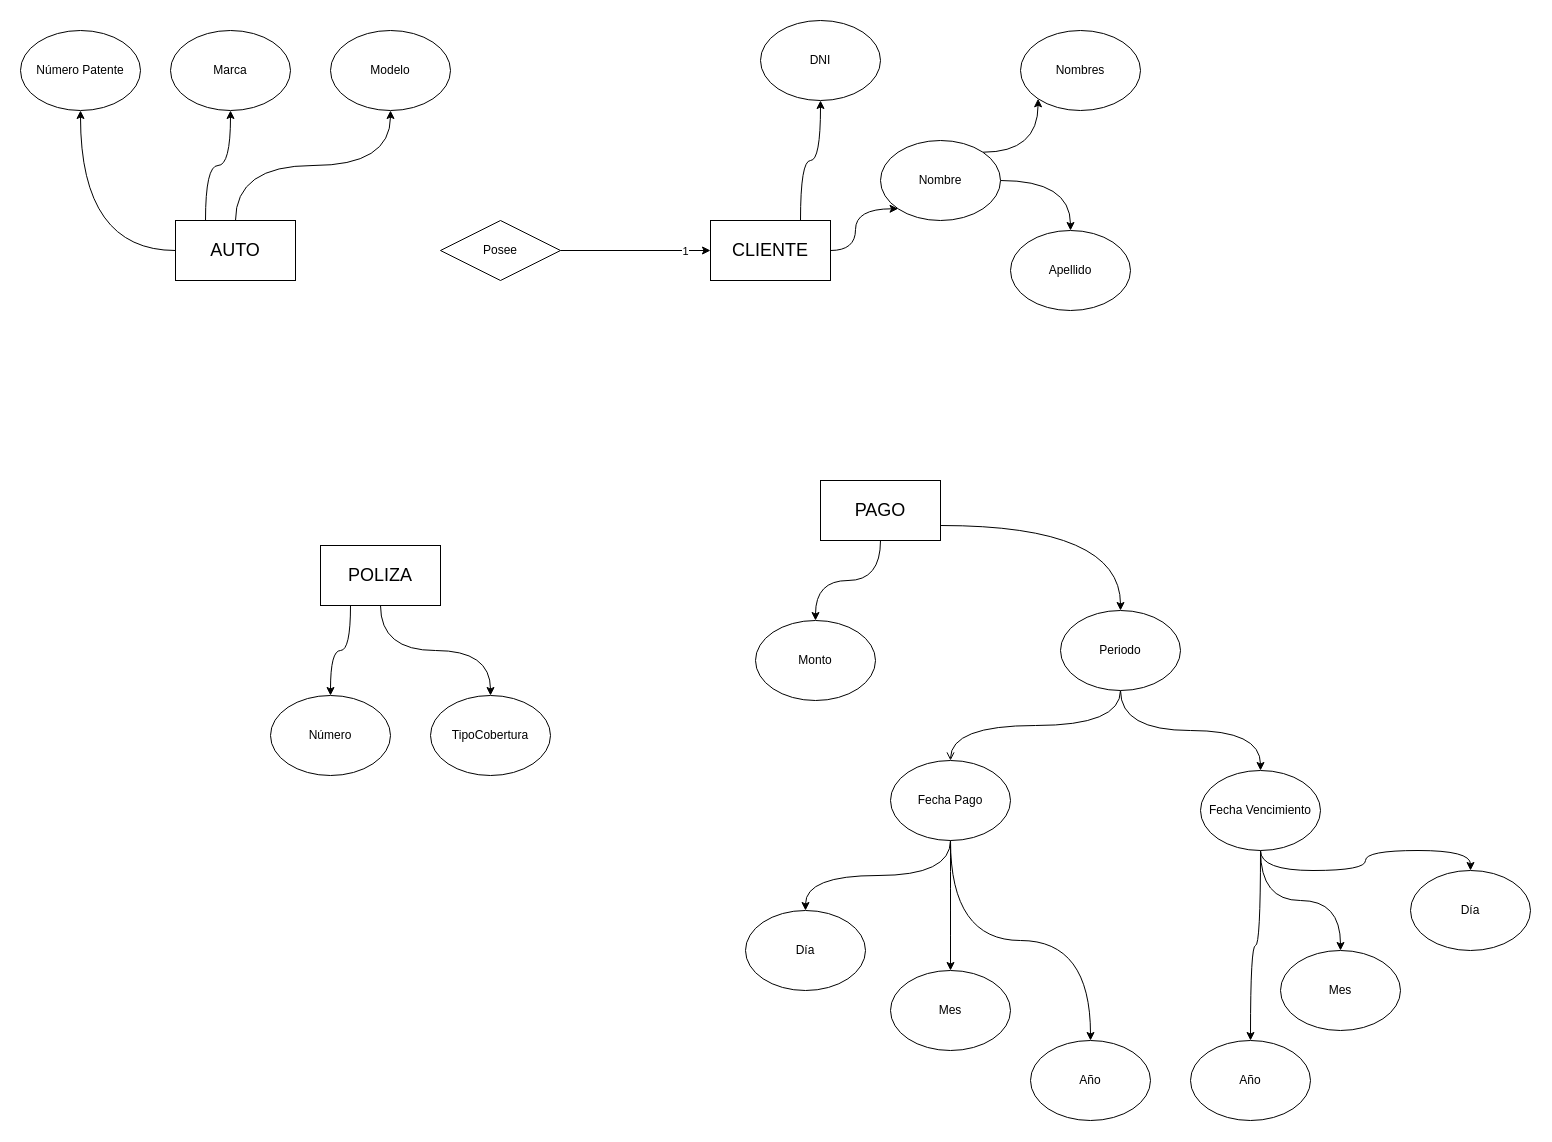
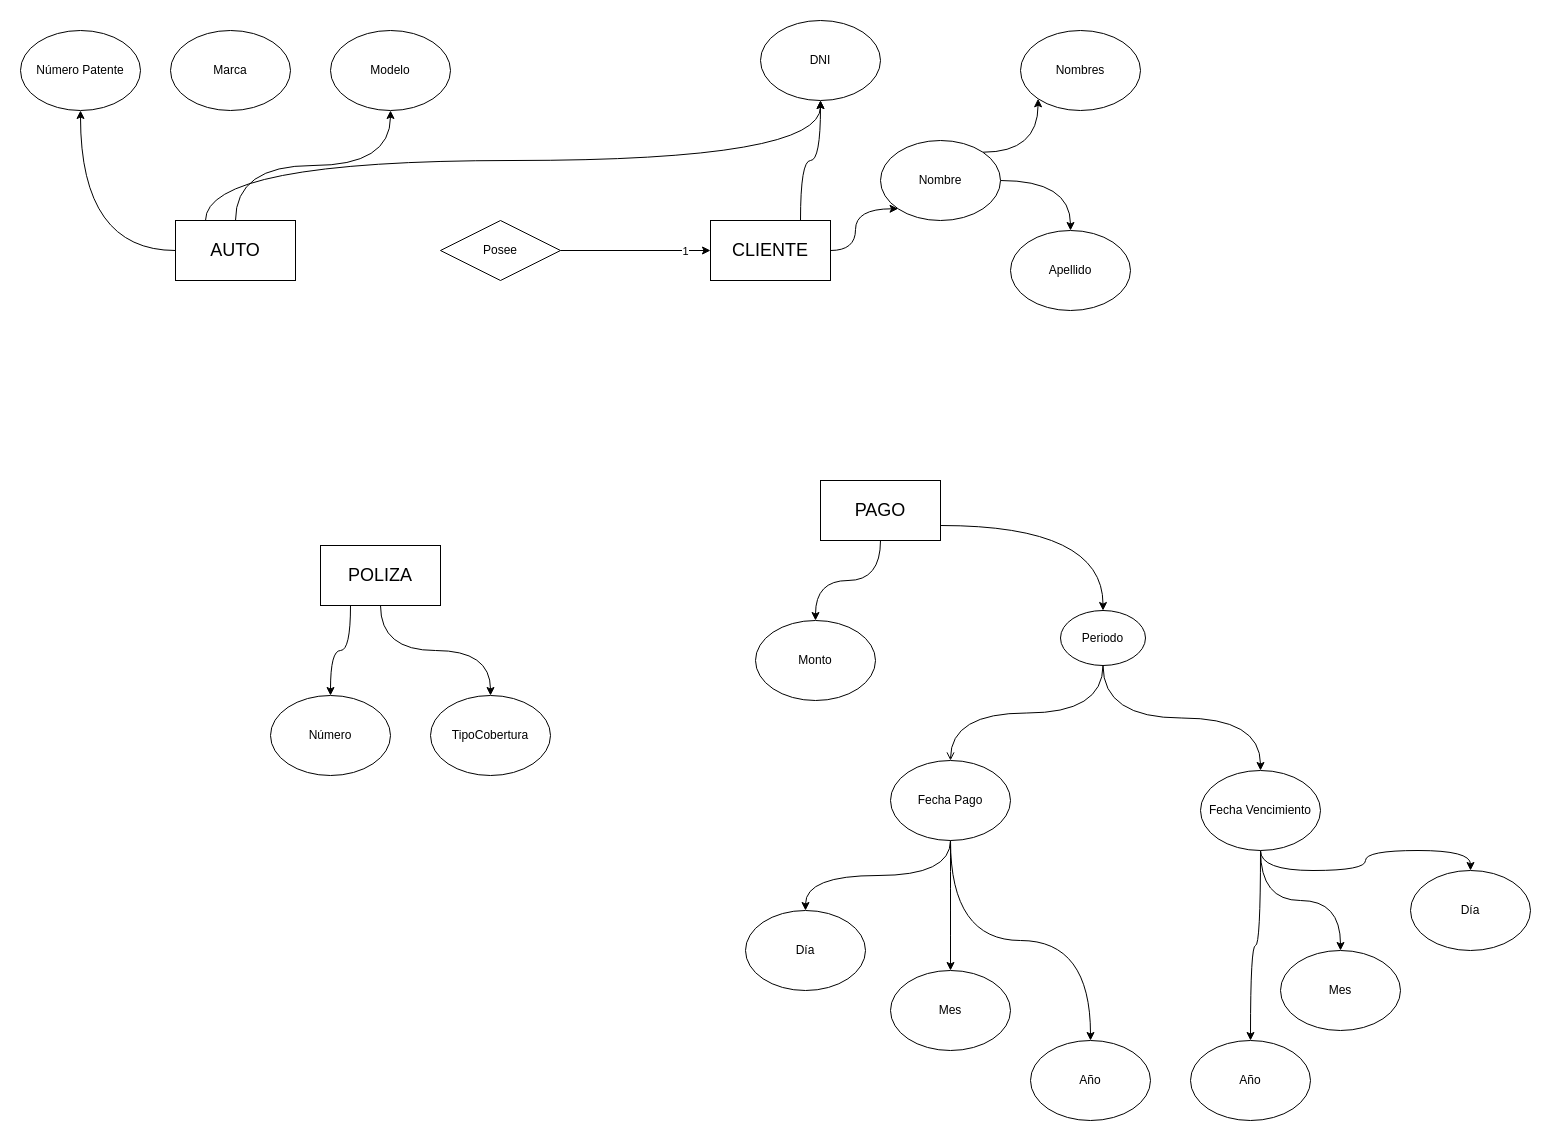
edge "AUTO" -> "Marca": now "AUTO" -> "DNI"
node "Periodo": size 120x80 -> 85x55
